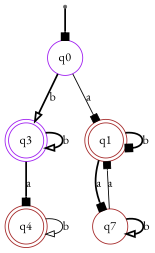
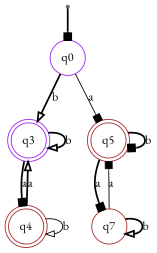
node "q1": label "q1" -> "q5"
edge "q4" -> "q3": added, label "a"
